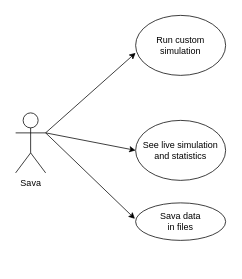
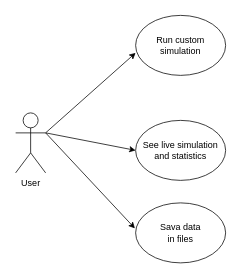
node "Sava": label "Sava" -> "User"
node "Sava data in files": size 90x38 -> 90x60
